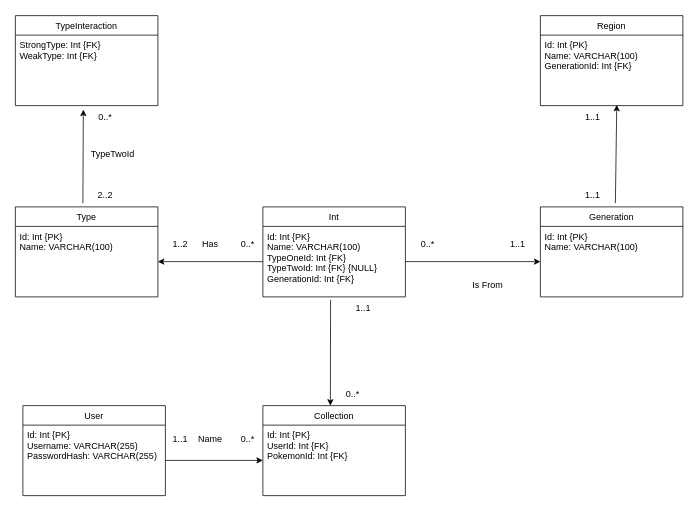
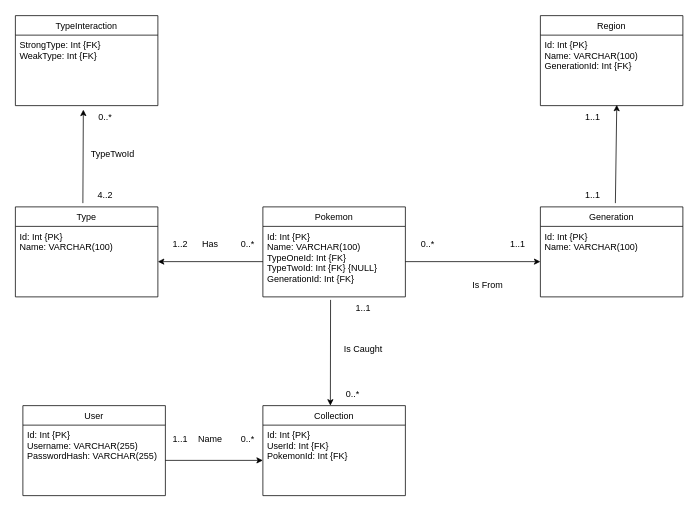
node "2..2": label "2..2" -> "4..2"
node "Int": label "Int" -> "Pokemon"
node "Is Caught": added
